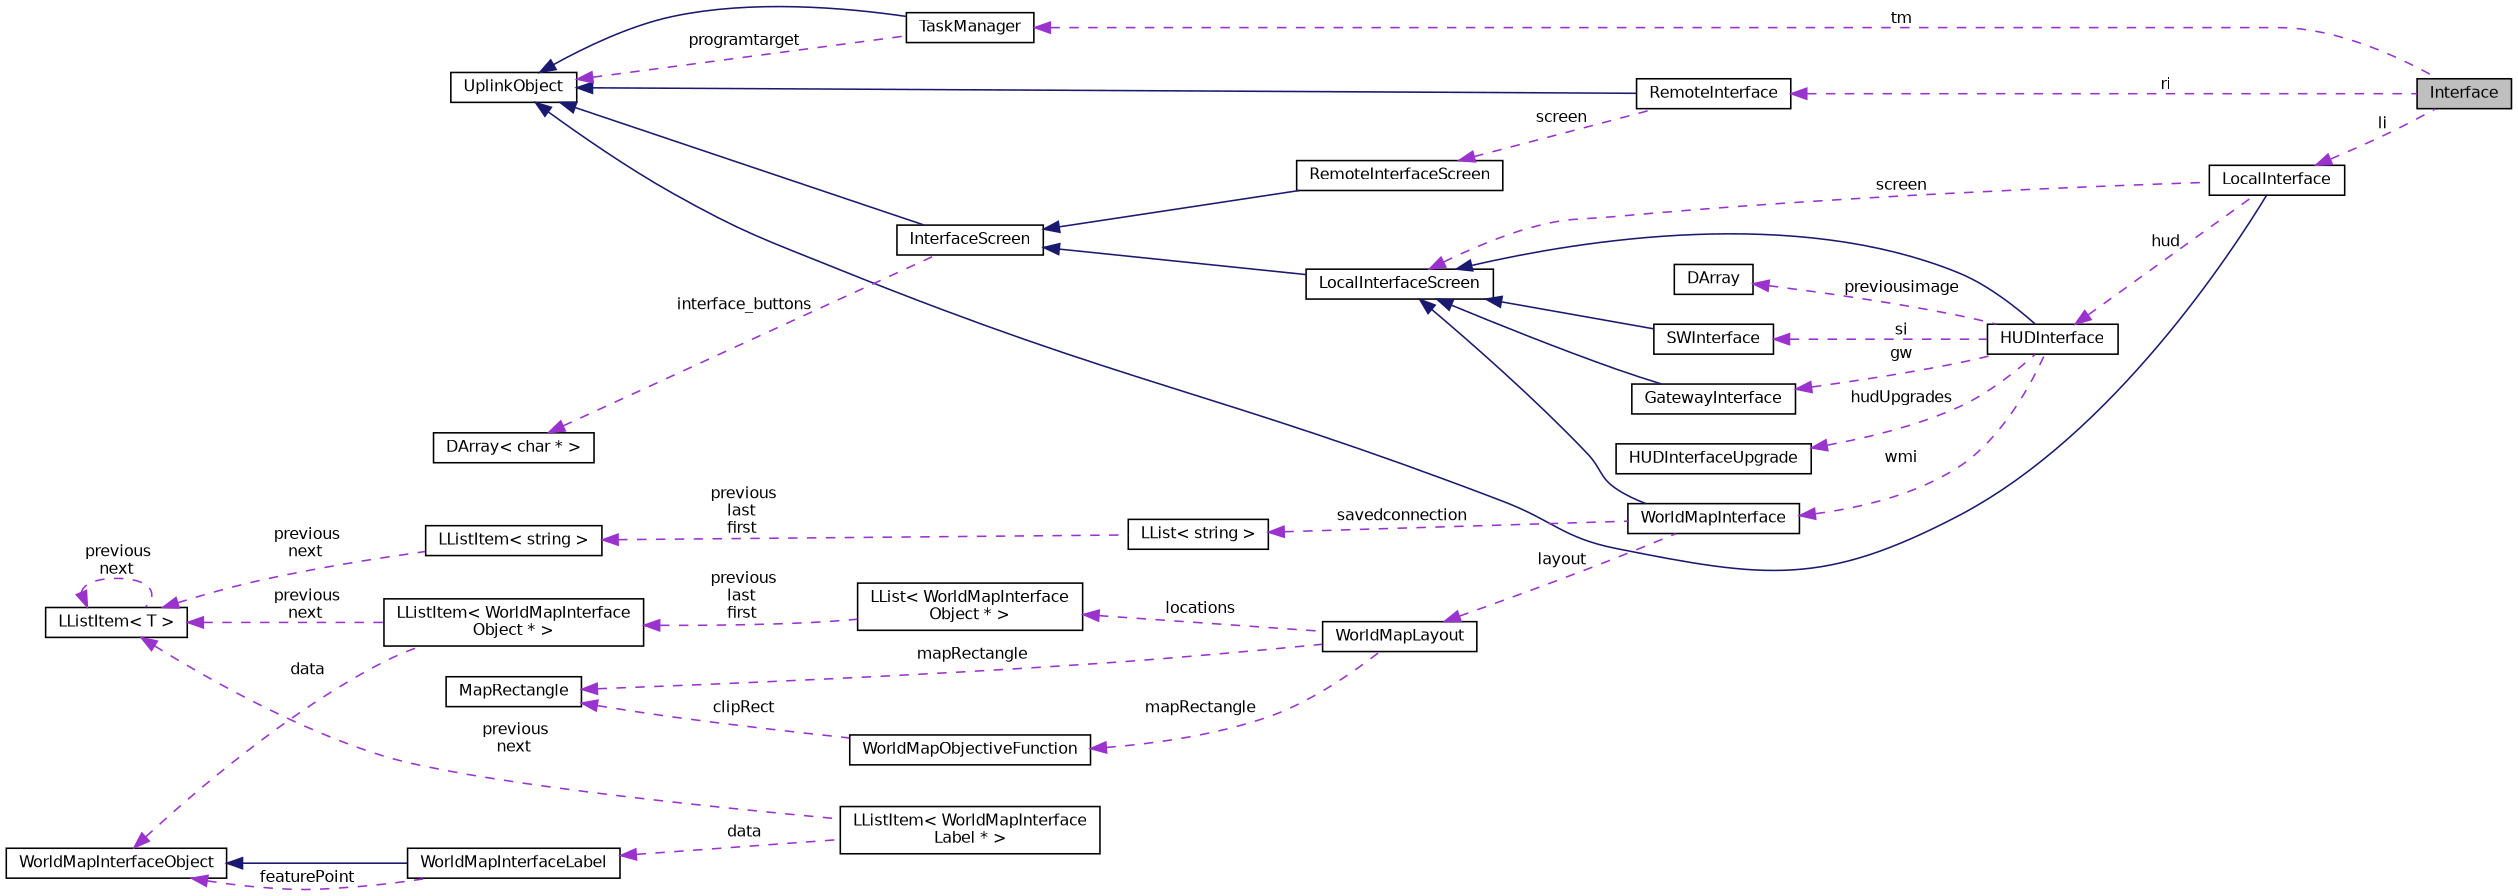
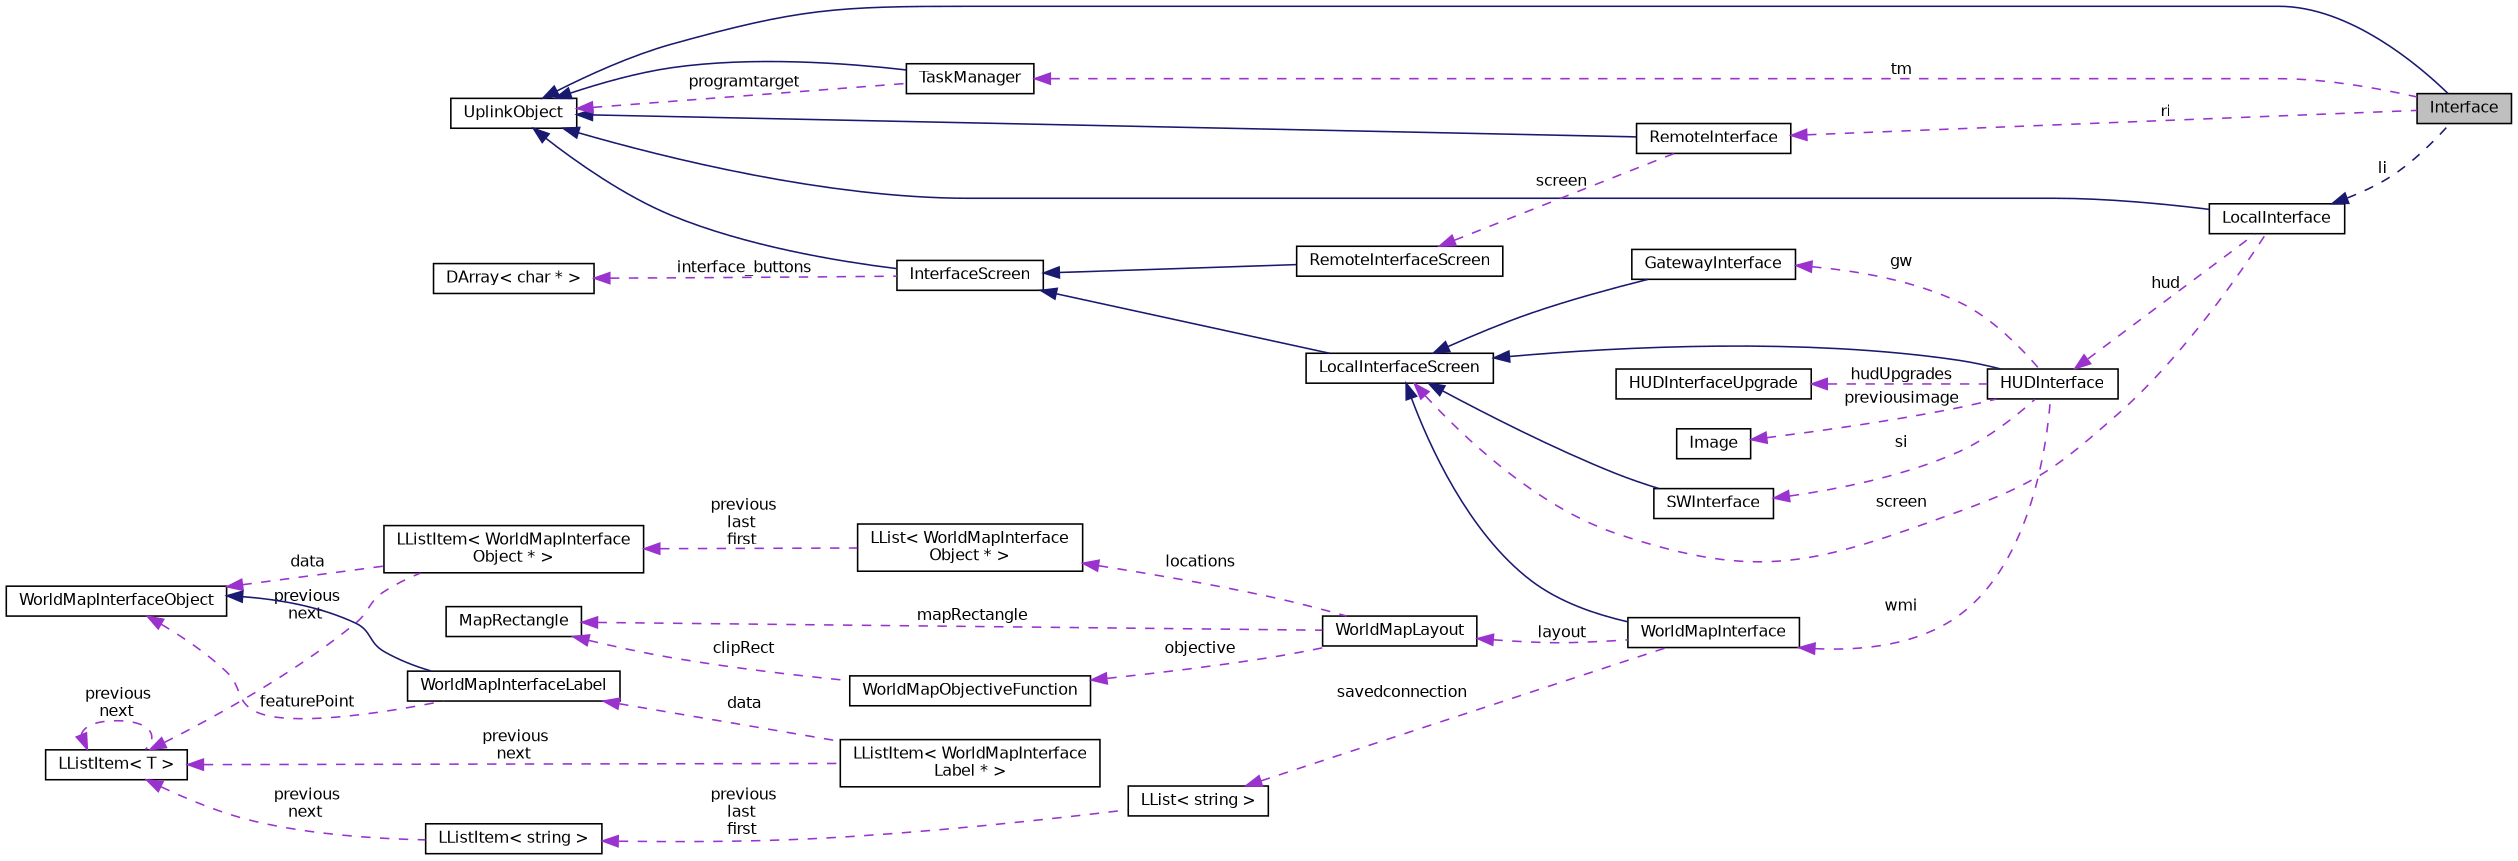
edge "Interface" -> "UplinkObject": added
edge "Interface" -> "LocalInterface": color darkorchid3 -> midnightblue
node "DArray": label "DArray" -> "Image"
edge "WorldMapLayout" -> "WorldMapObjectiveFunction": label " mapRectangle" -> " objective"
